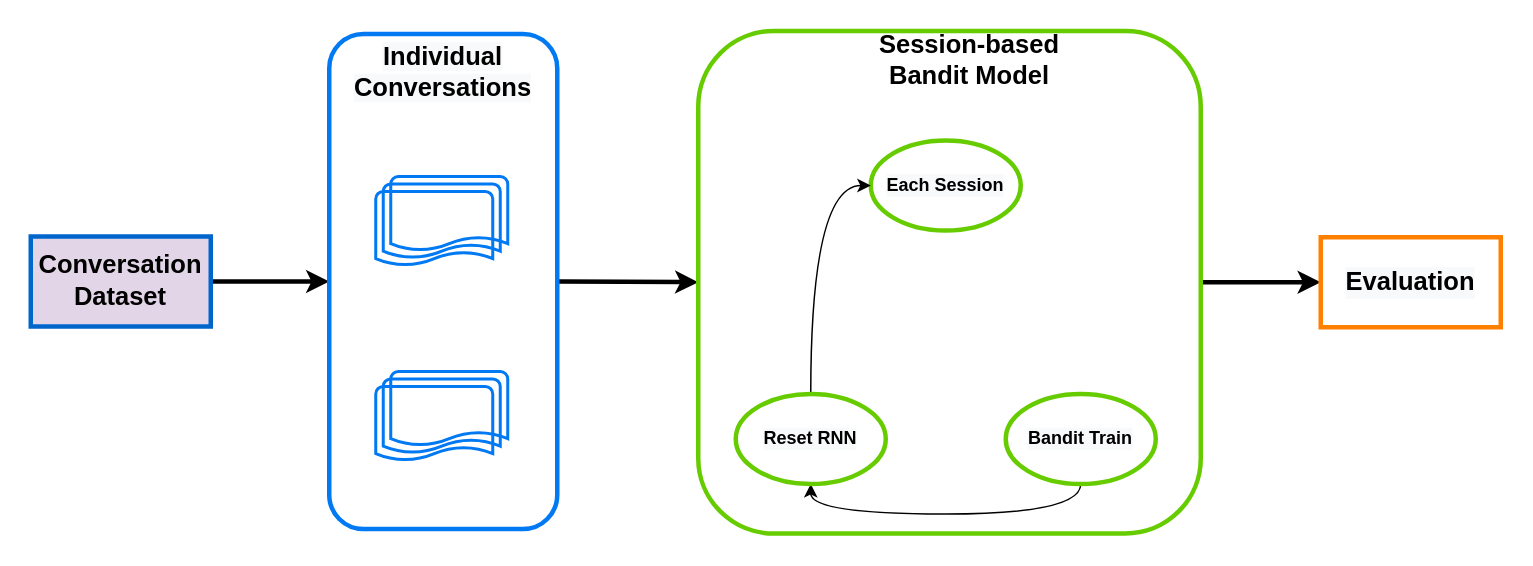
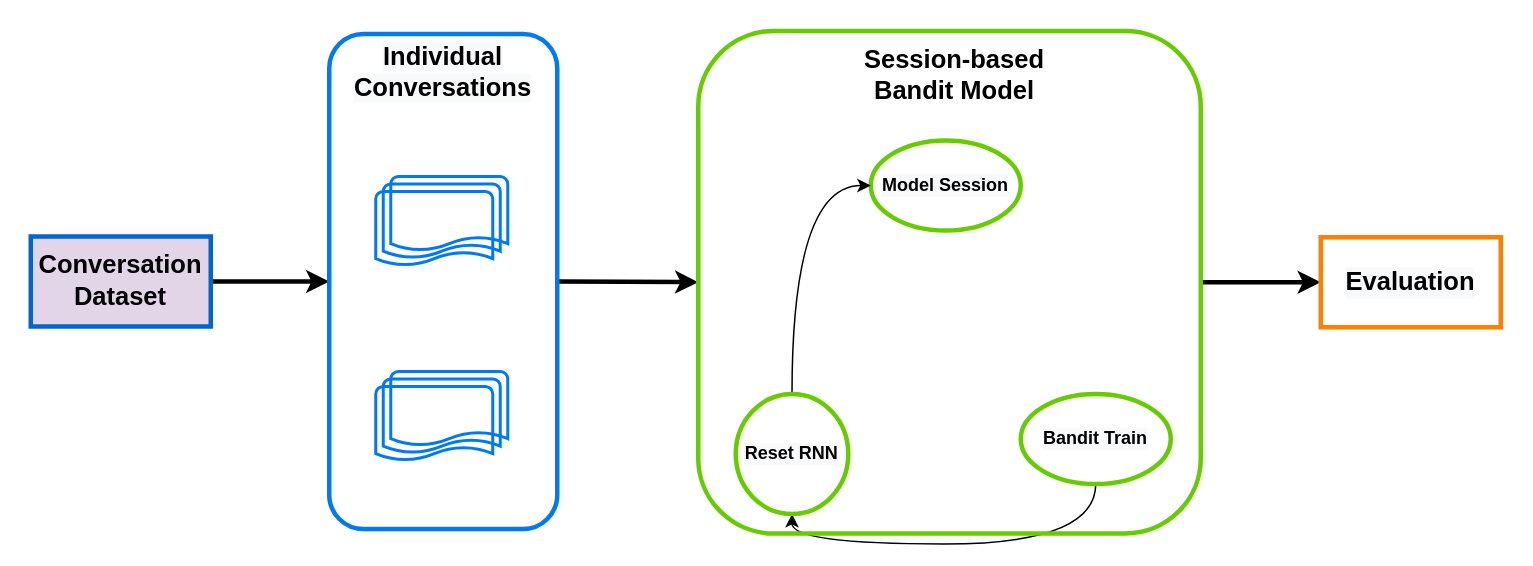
node "Session-based Bandit Model": moved (970, 61) -> (955, 76)
node "Each Session": label "Each Session" -> "Model Session"
node "Reset RNN": size 150x90 -> 113x120
node "Bandit Train": moved (1081, 439) -> (1096, 439)
